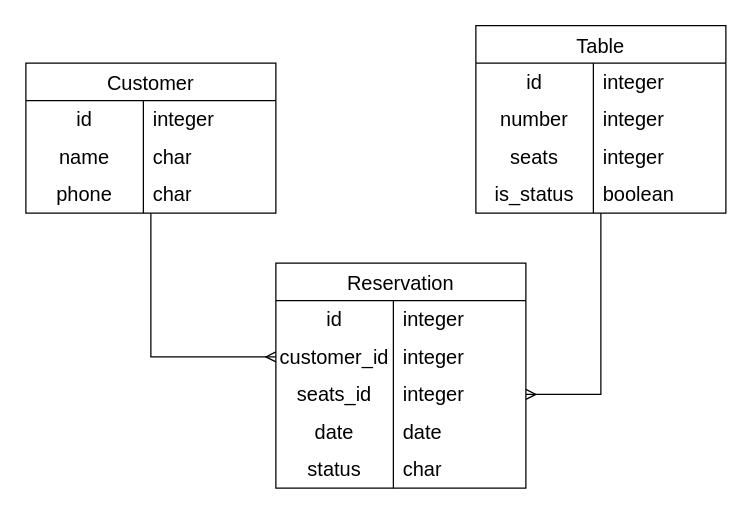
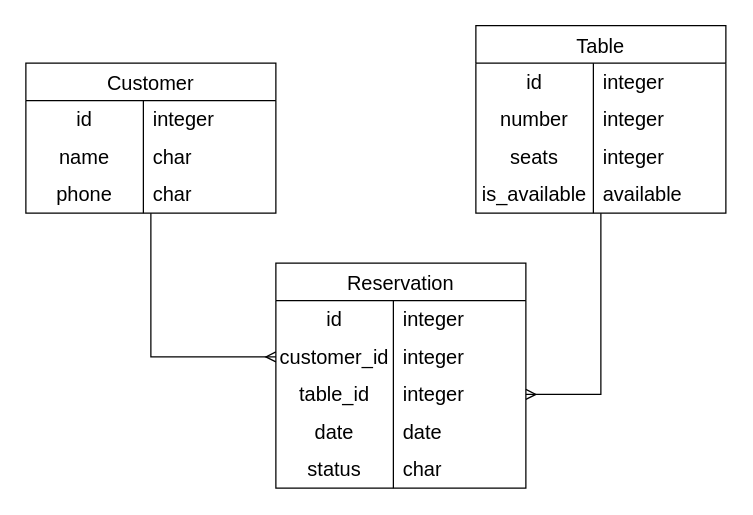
node "is_status": label "is_status" -> "is_available"
node "boolean": label "boolean" -> "available"
node "seats_id": label "seats_id" -> "table_id"
